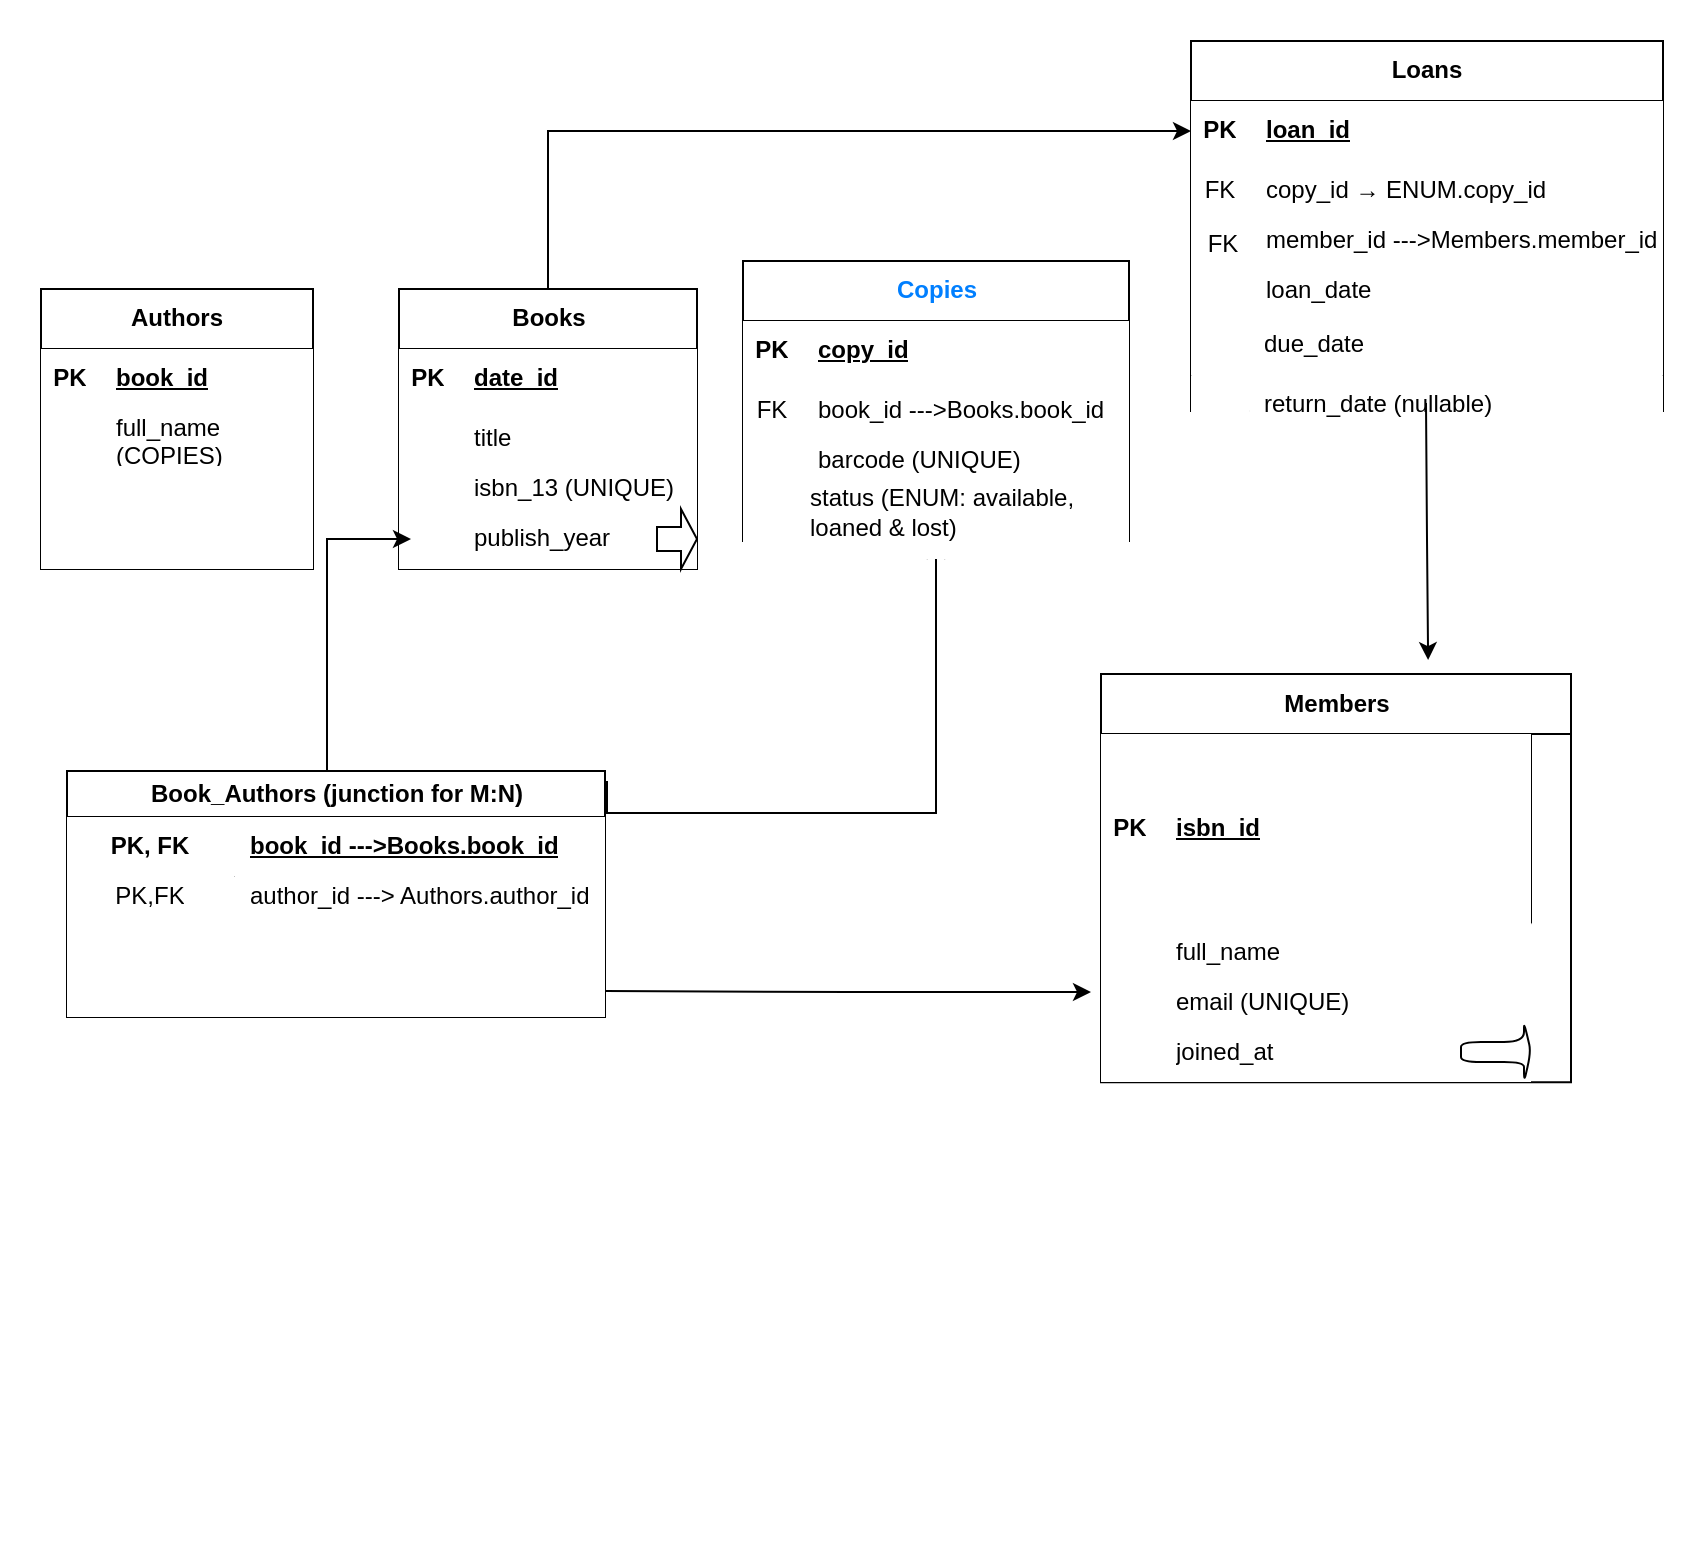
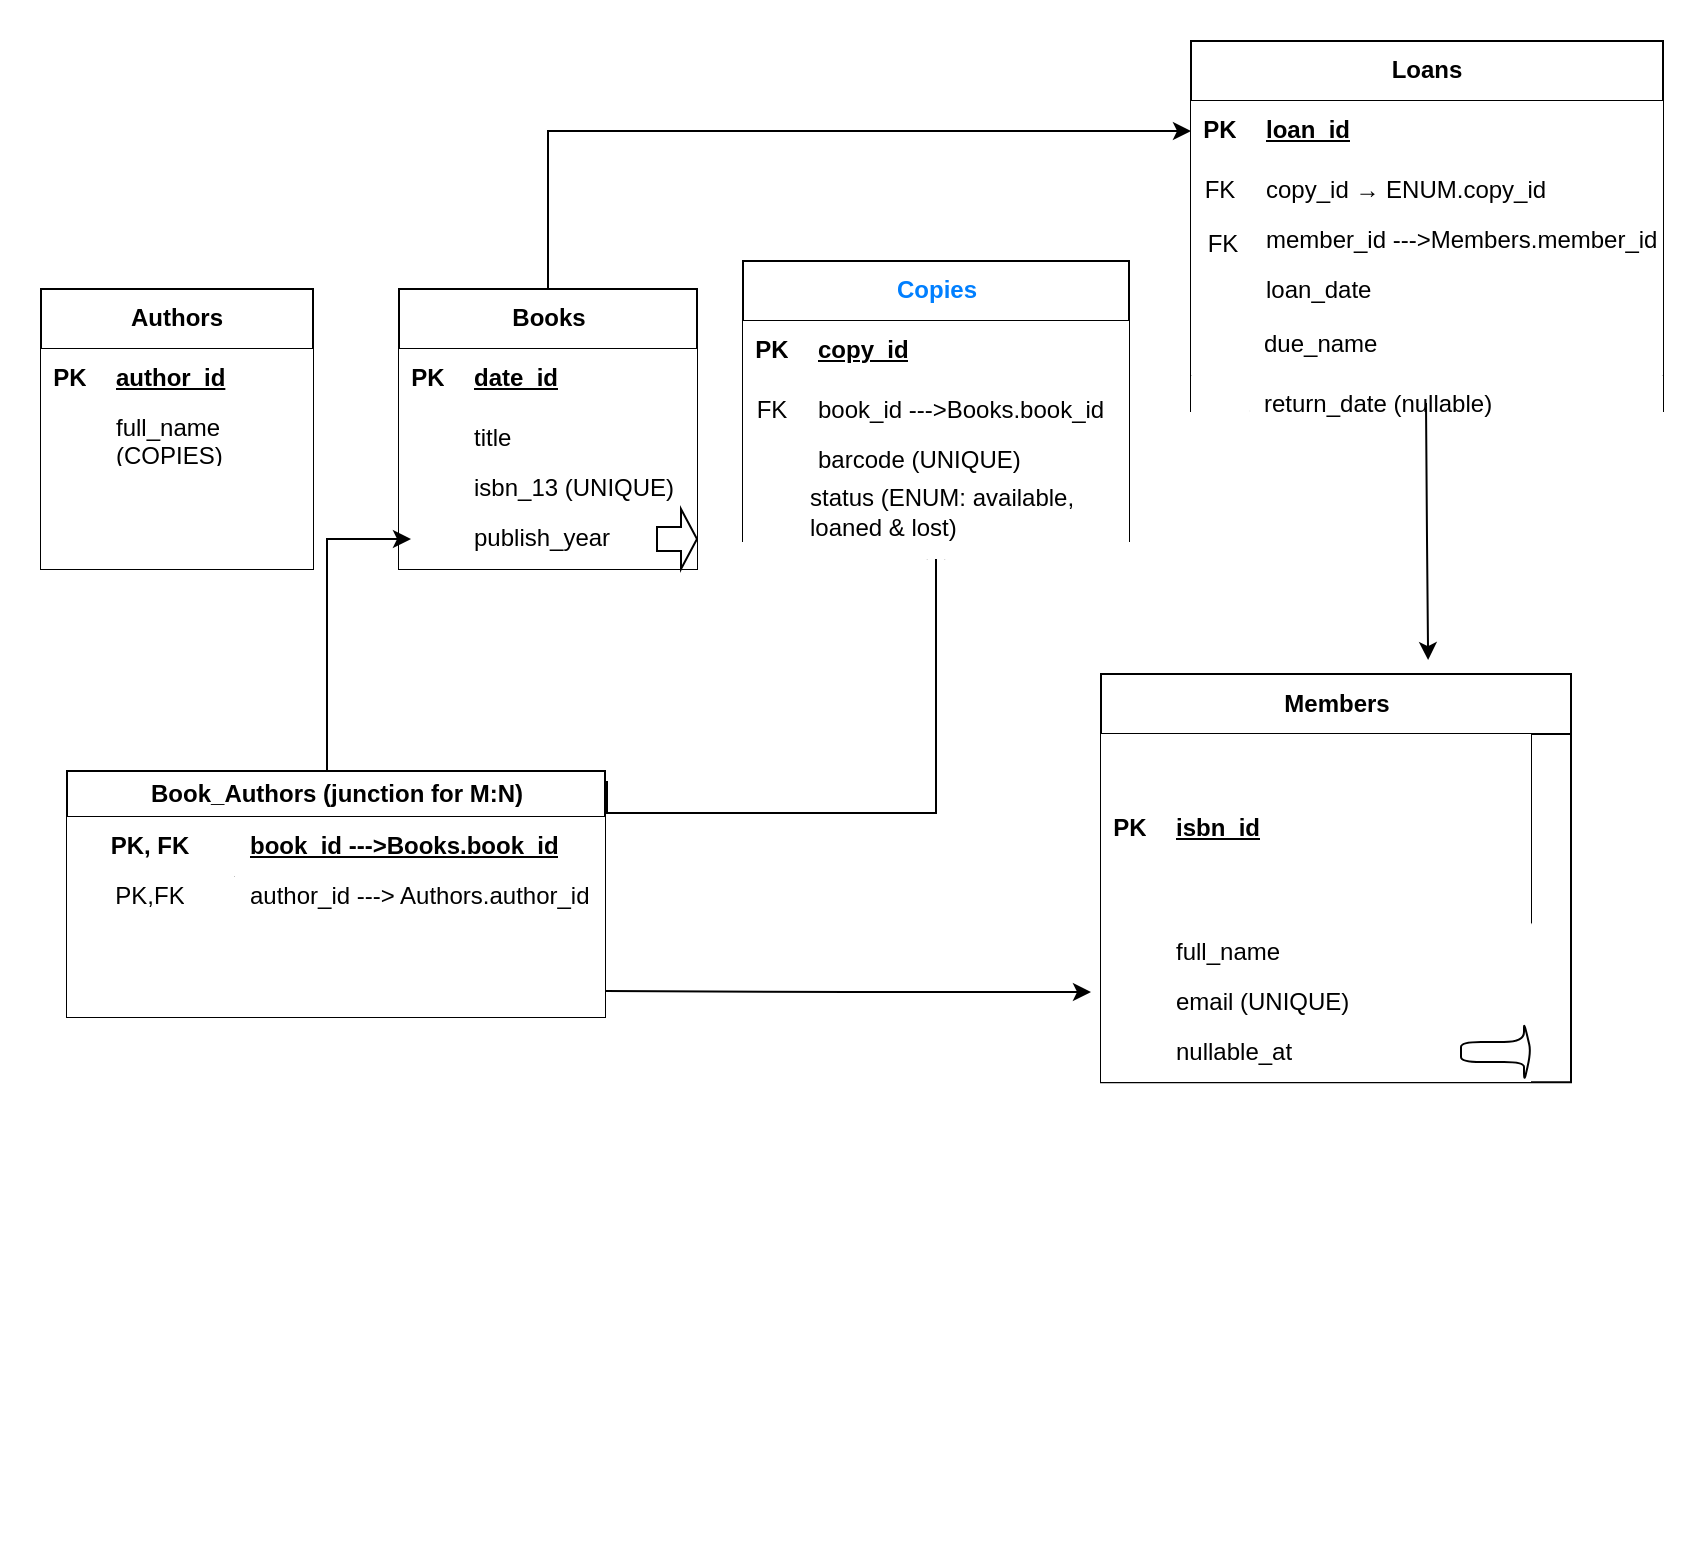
node "due_date": label "due_date" -> "due_name"
node "book_id": label "book_id" -> "author_id"
node "joined_at": label "joined_at" -> "nullable_at"
